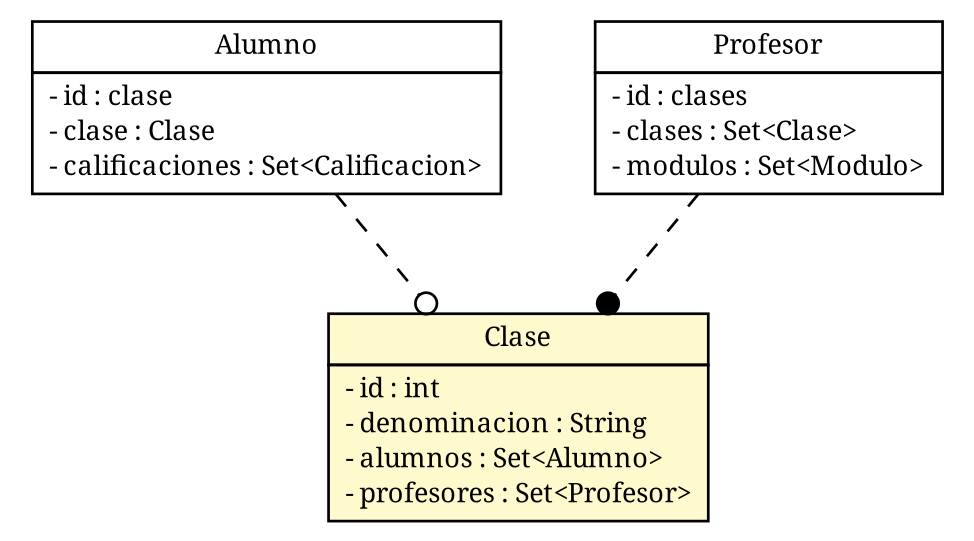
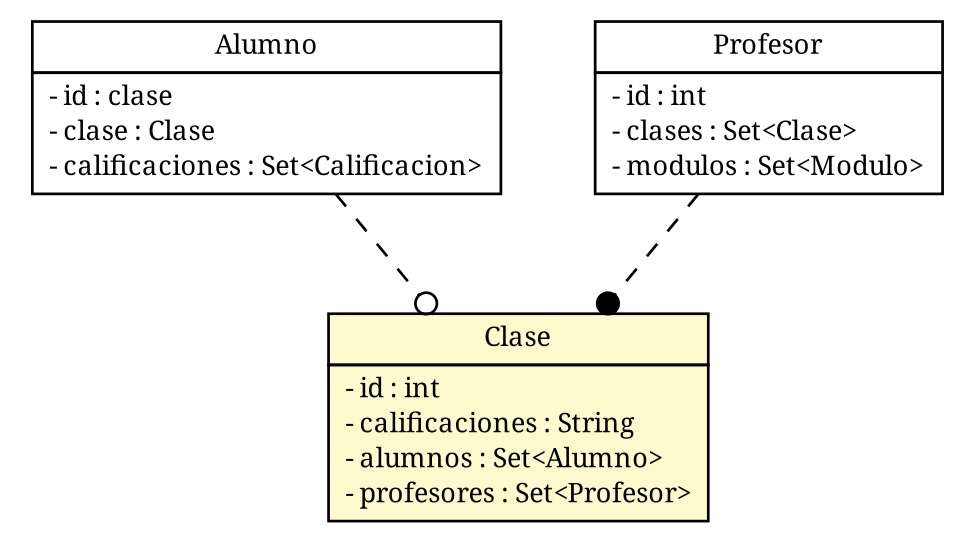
node "Profesor": text "- id : clases" -> "- id : int"
node "Clase": text "- denominacion : String" -> "- calificaciones : String"
